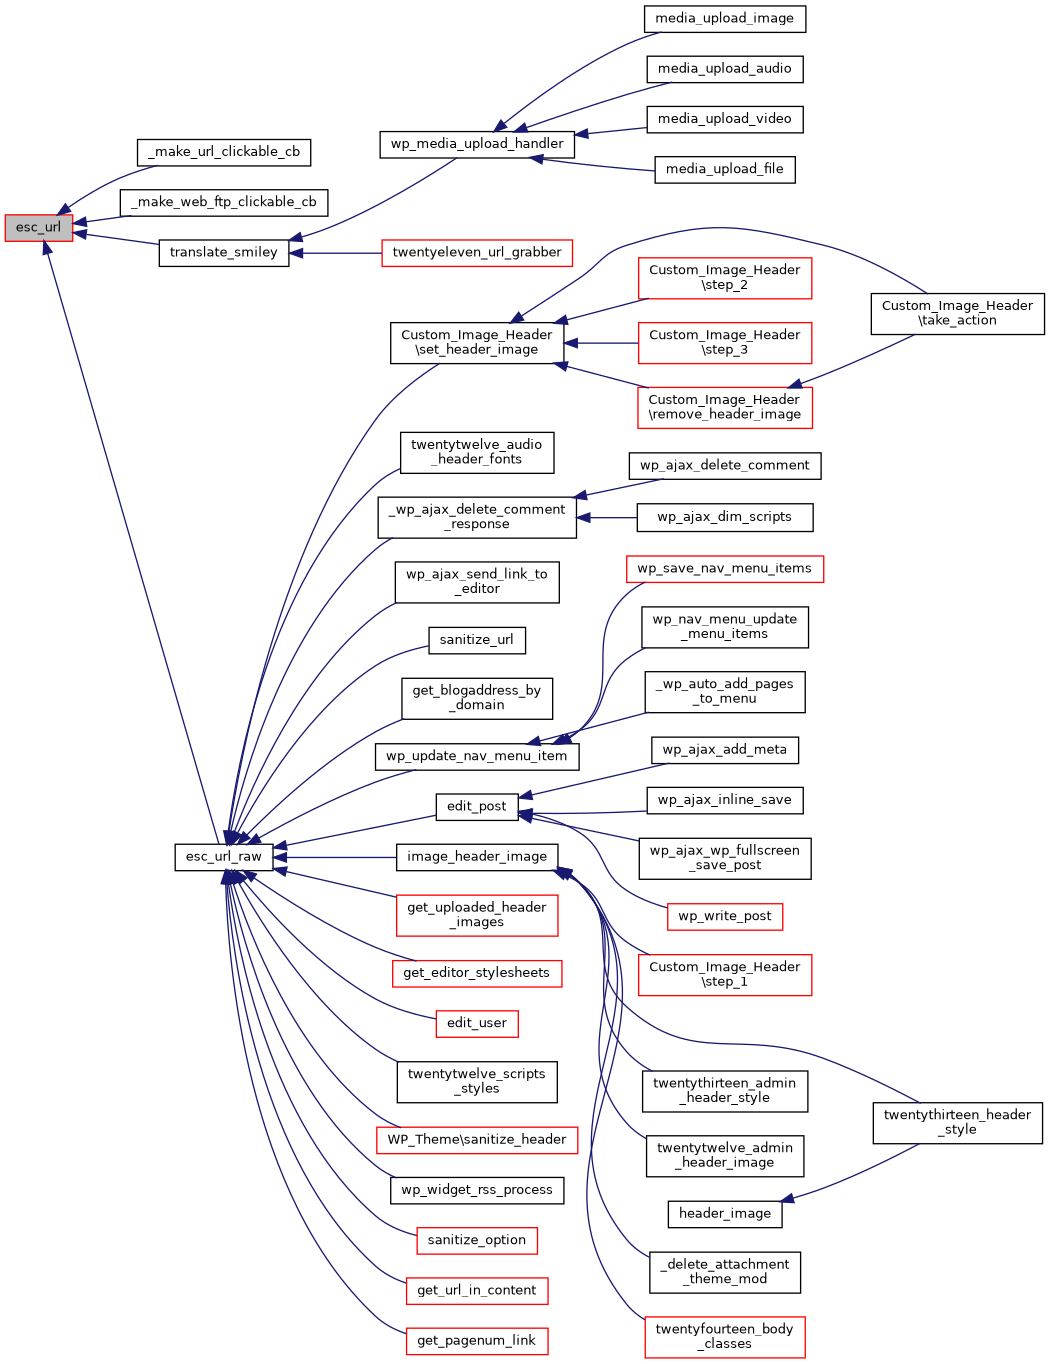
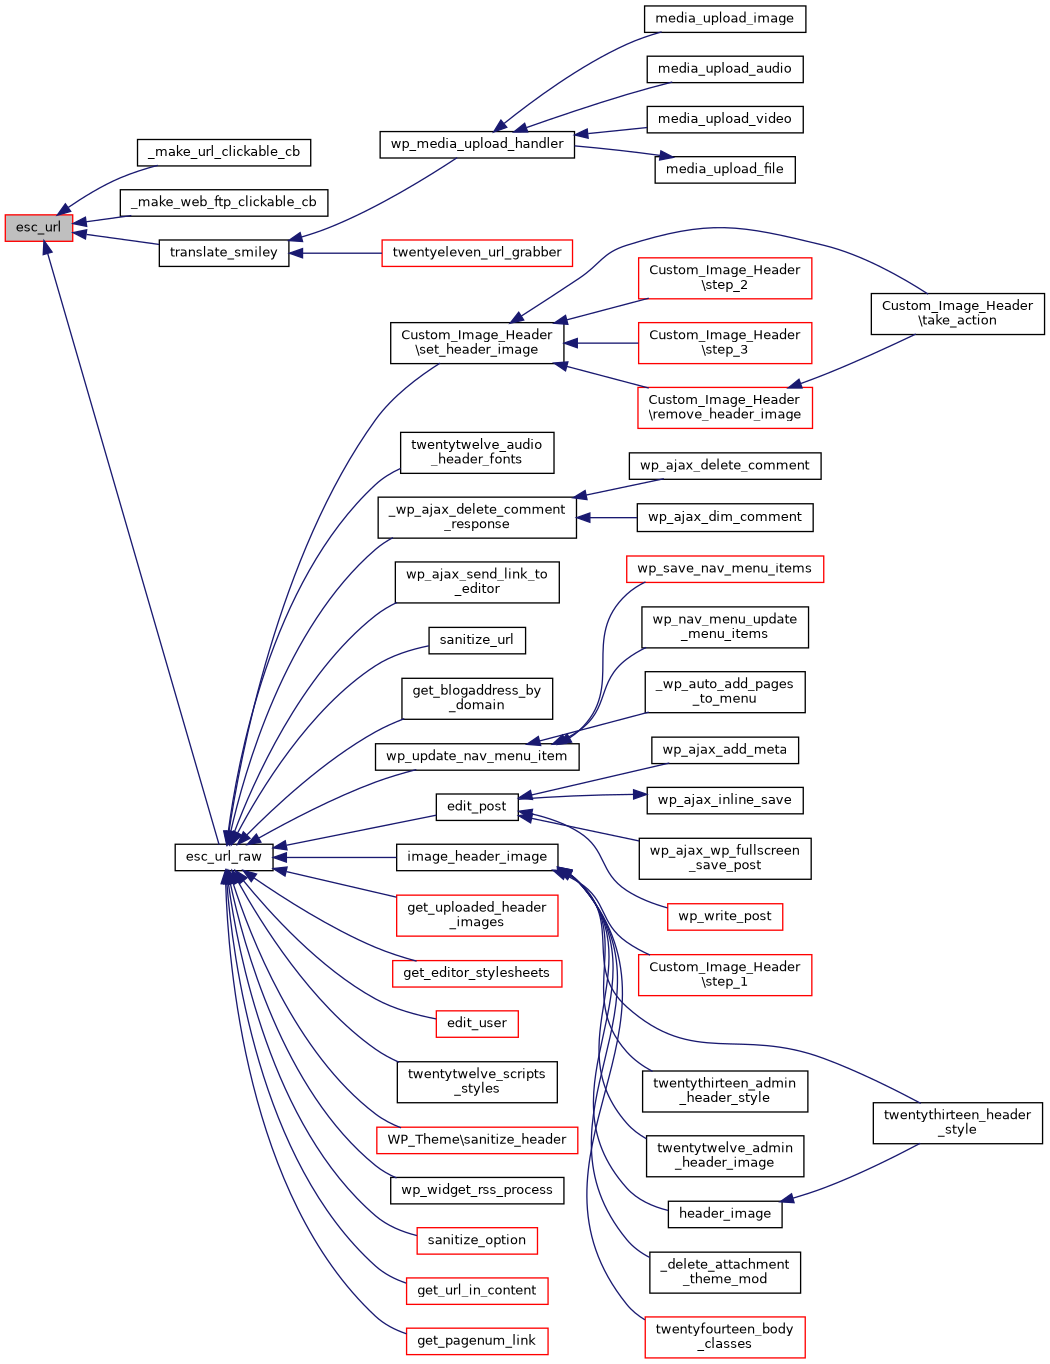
edge "media_upload_file" -> "wp_media_upload_handler": reversed
node "wp_ajax_dim_scripts": label "wp_ajax_dim_scripts" -> "wp_ajax_dim_comment"
edge "wp_ajax_inline_save" -> "edit_post": reversed
edge "header_image" -> "image_header_image": added
